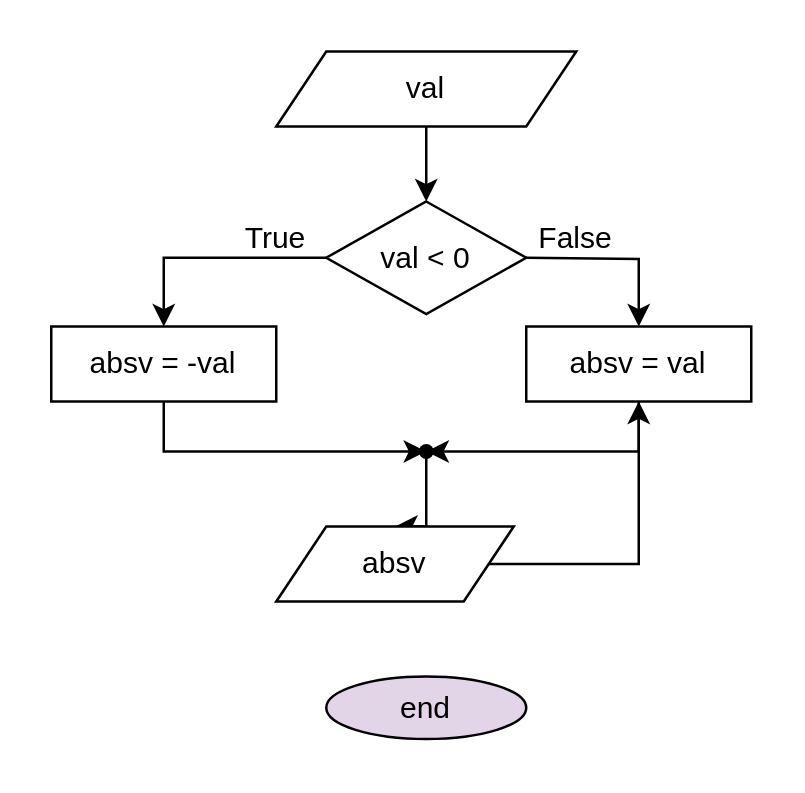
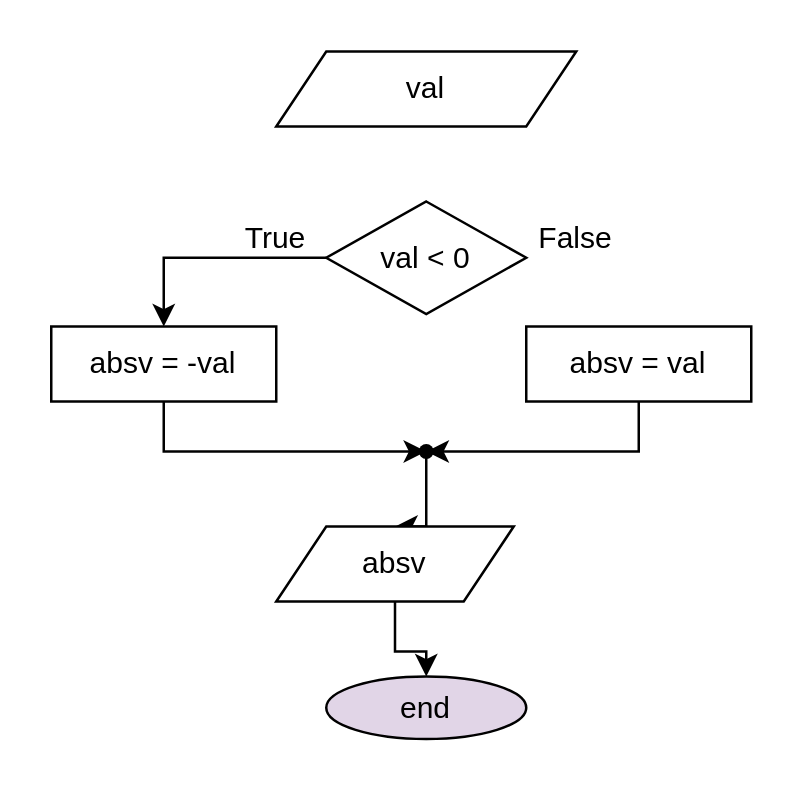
edge "val" -> "val < 0": removed
edge "val < 0" -> "absv = val": removed
edge "absv" -> "absv = val": now "absv" -> "end"
